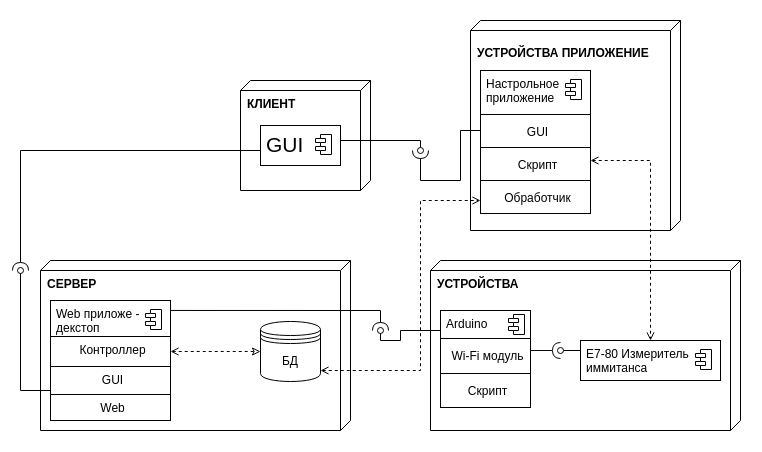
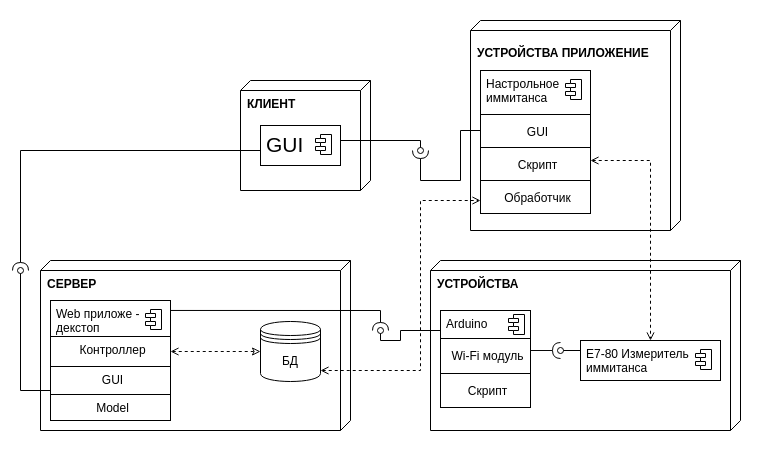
node "Настрольное приложение": label "Настрольное приложение" -> "Настрольное иммитанса"
node "Web": label "Web" -> "Model"
